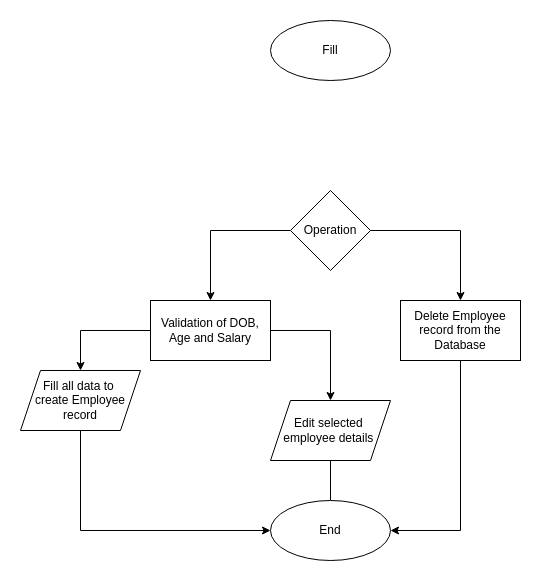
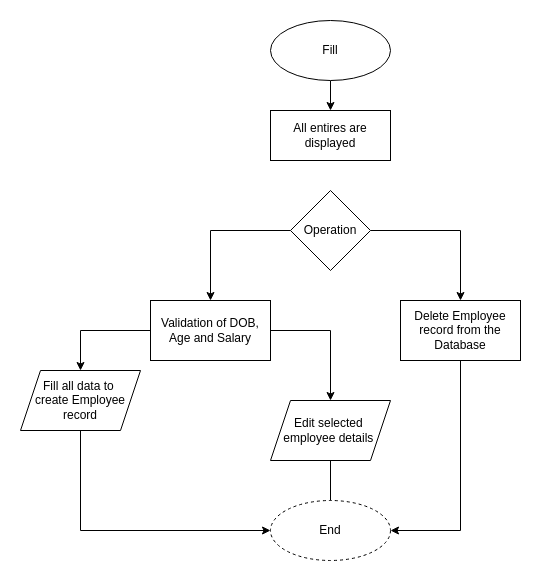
edge "Fill" -> "All entires are displayed": added
node "All entires are displayed": added
node "End": style solid -> dashed
